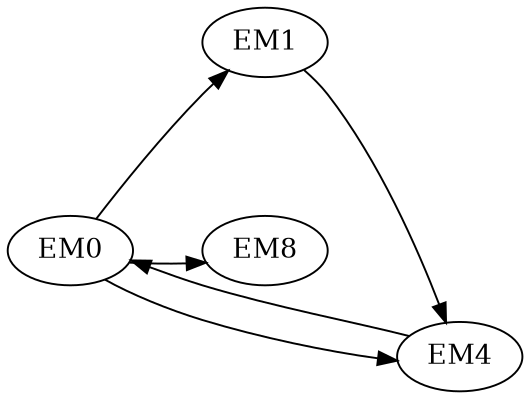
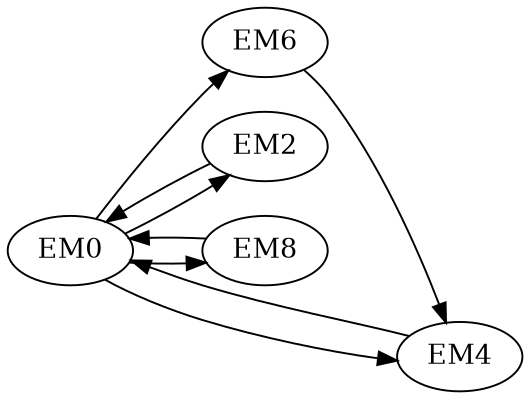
node "EM1": label "EM1" -> "EM6"
node "EM2": added
edge "EM8" -> "EM0": added
